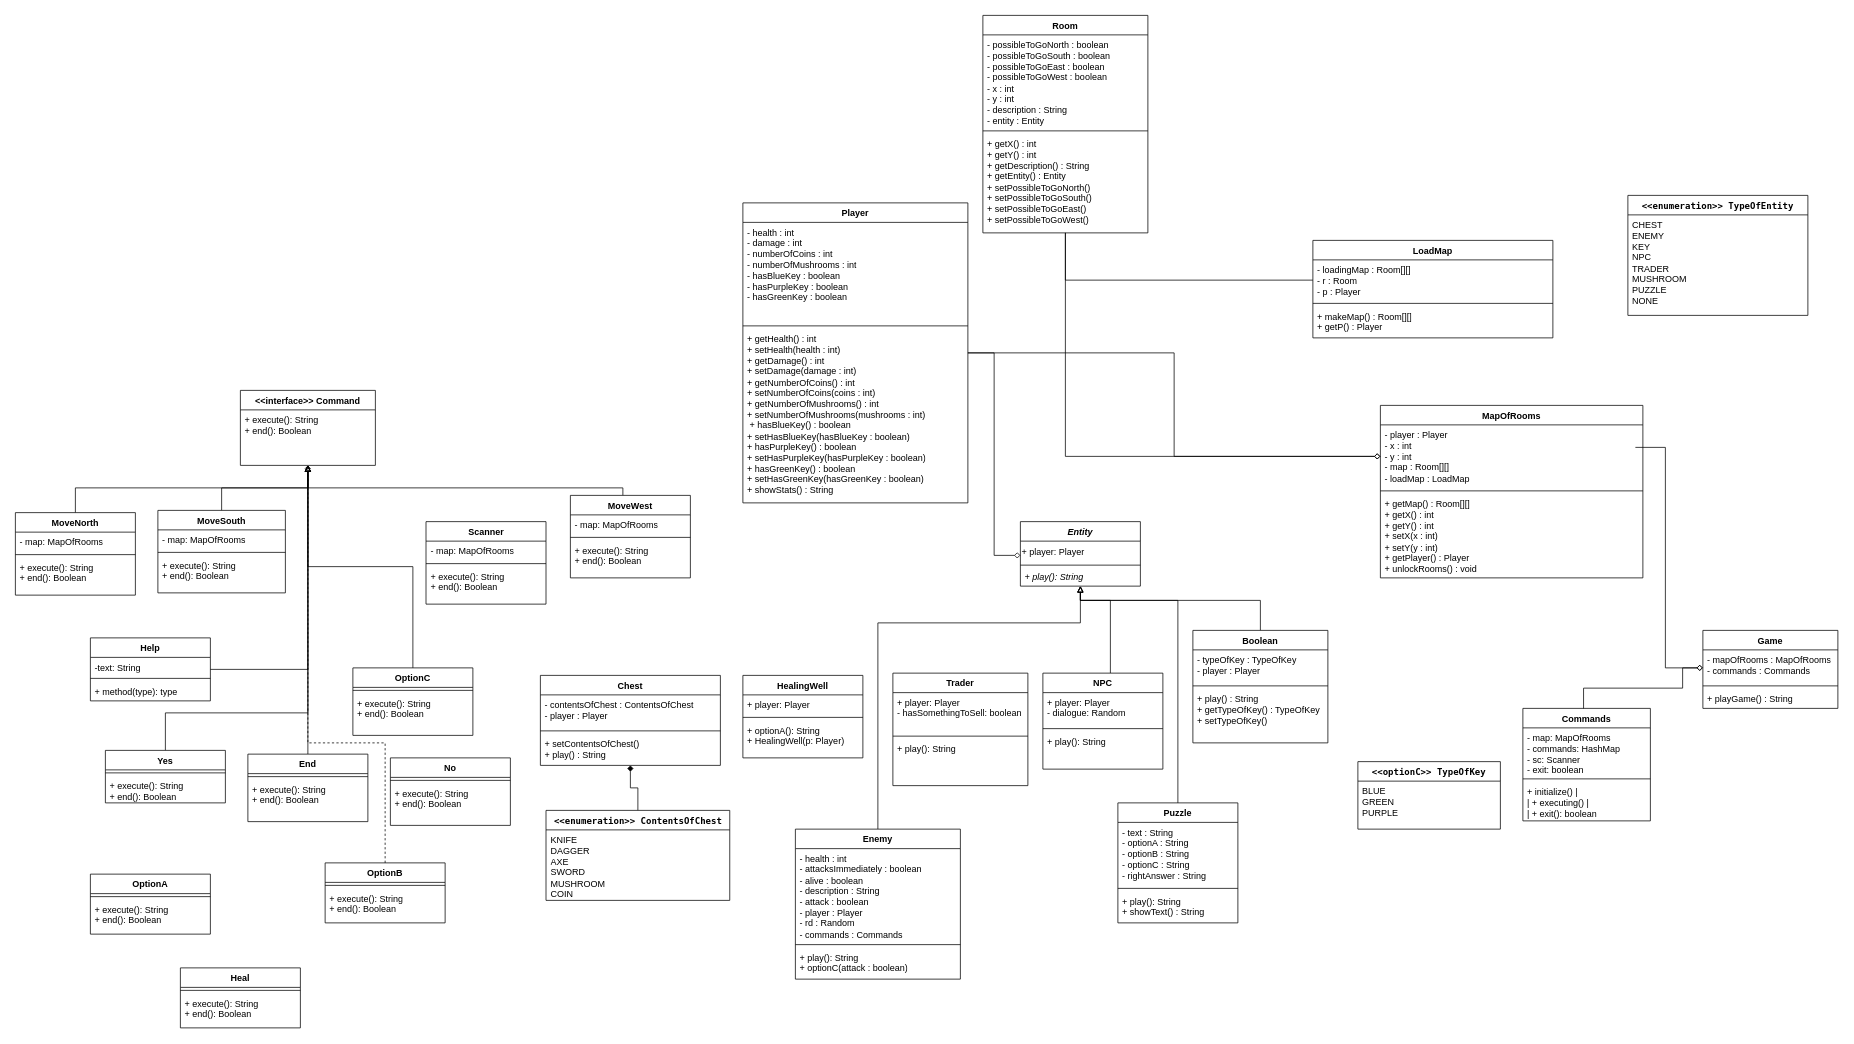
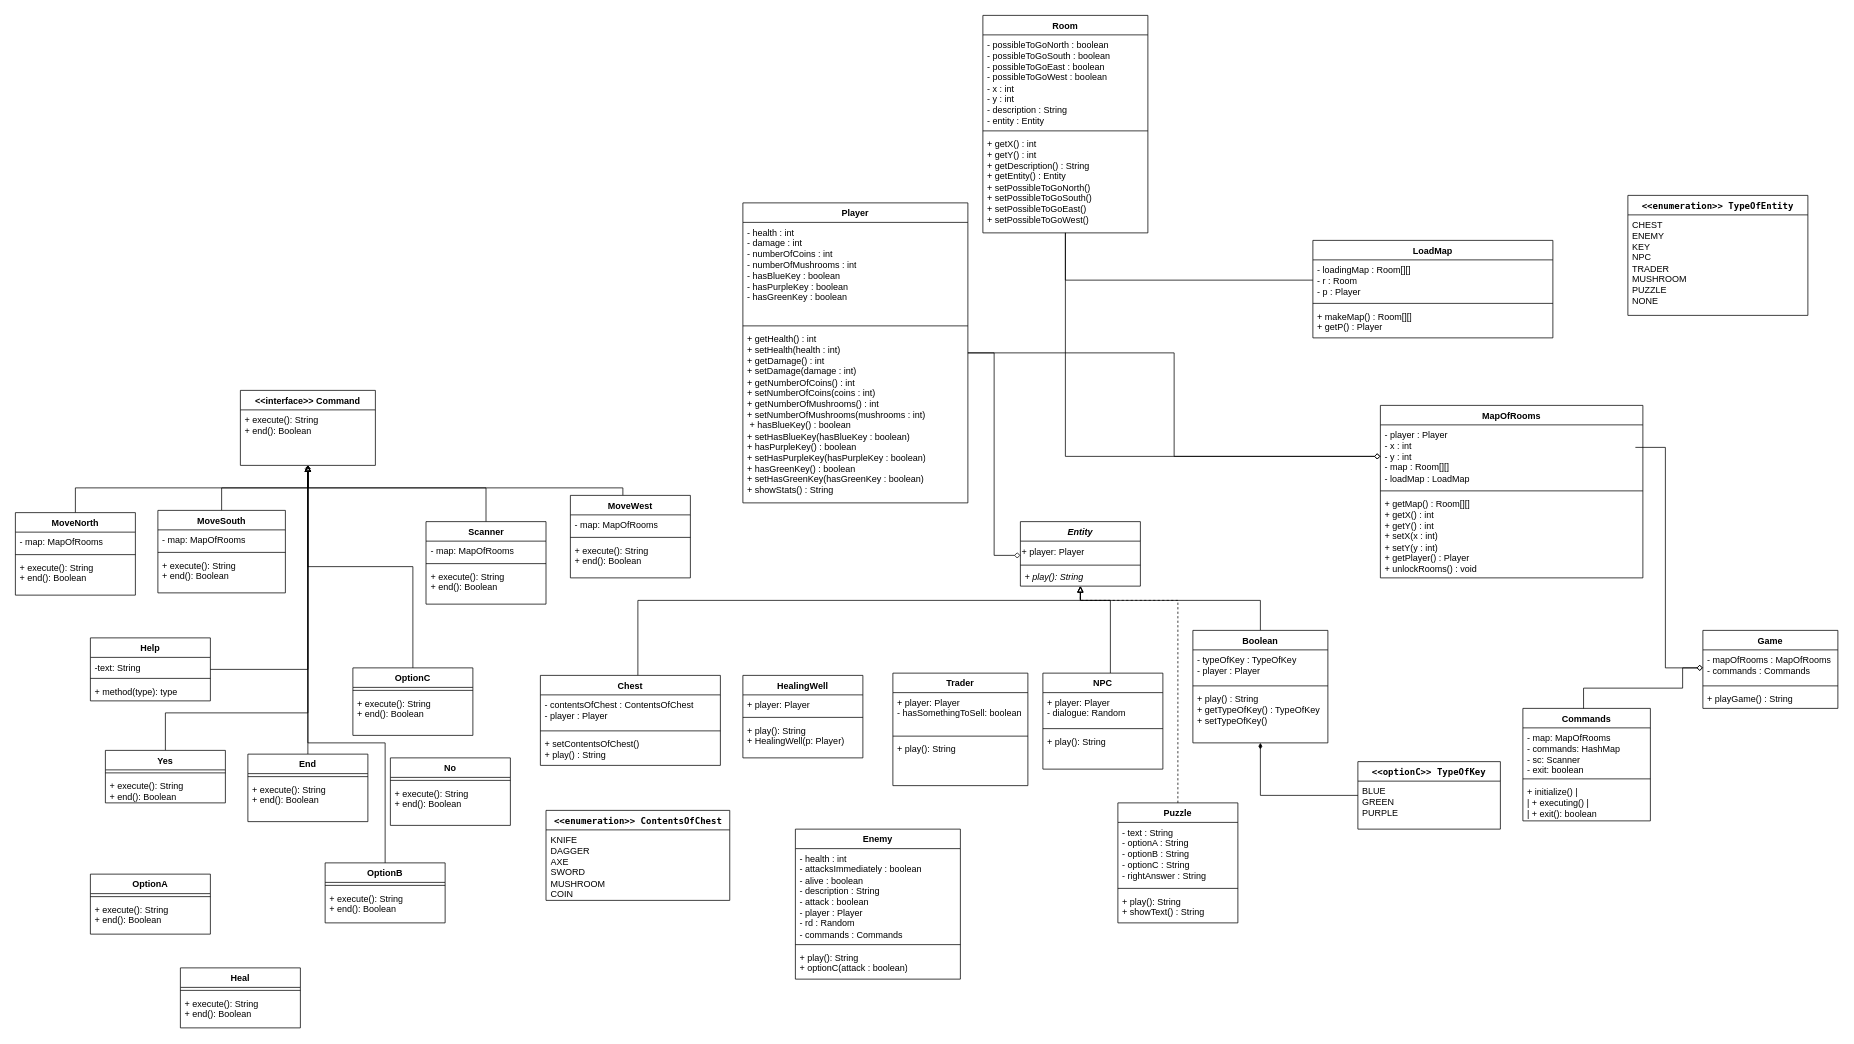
edge "Scanner" -> "<<interface>> Command": added
edge "Chest" -> "Entity": added
edge "Enemy" -> "Entity": removed
edge "Puzzle" -> "Entity": style solid -> dashed
node "+ optionA(): String + HealingWell(p: Player)": label "+ optionA(): String + HealingWell(p: Player)" -> "+ play(): String + HealingWell(p: Player)"
edge "OptionB" -> "<<interface>> Command": style dashed -> solid
edge "<<enumeration>> ContentsOfChest" -> "Chest": removed
edge "<<optionC>> TypeOfKey" -> "Boolean": added
